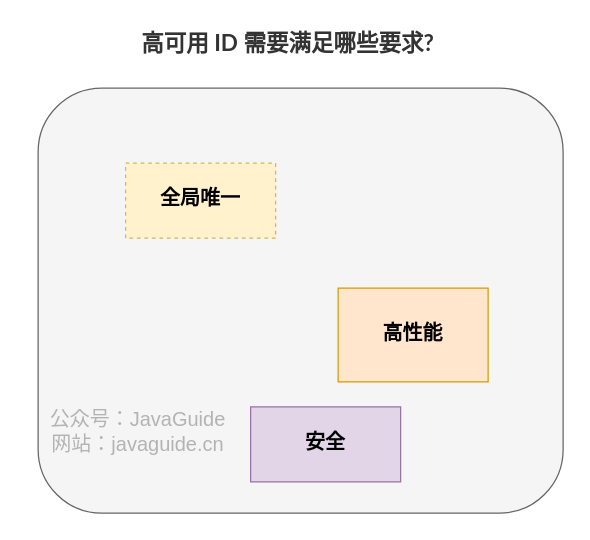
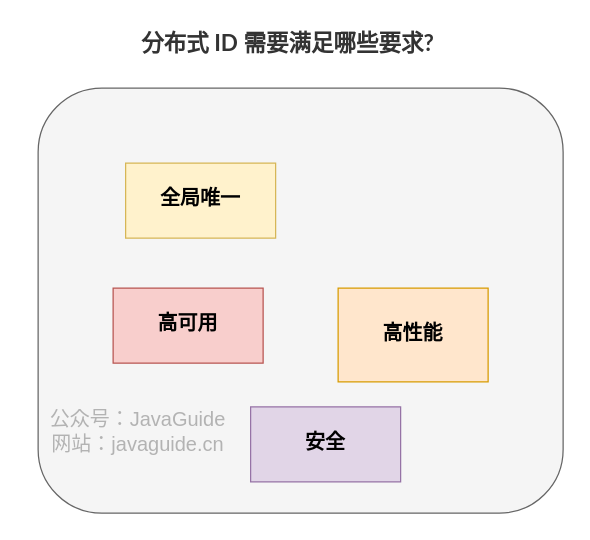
node "高可用 ID 需要满足哪些要求?": label "高可用 ID 需要满足哪些要求?" -> "分布式 ID 需要满足哪些要求?"
node "全局唯一": style dashed -> solid
node "高可用": added
